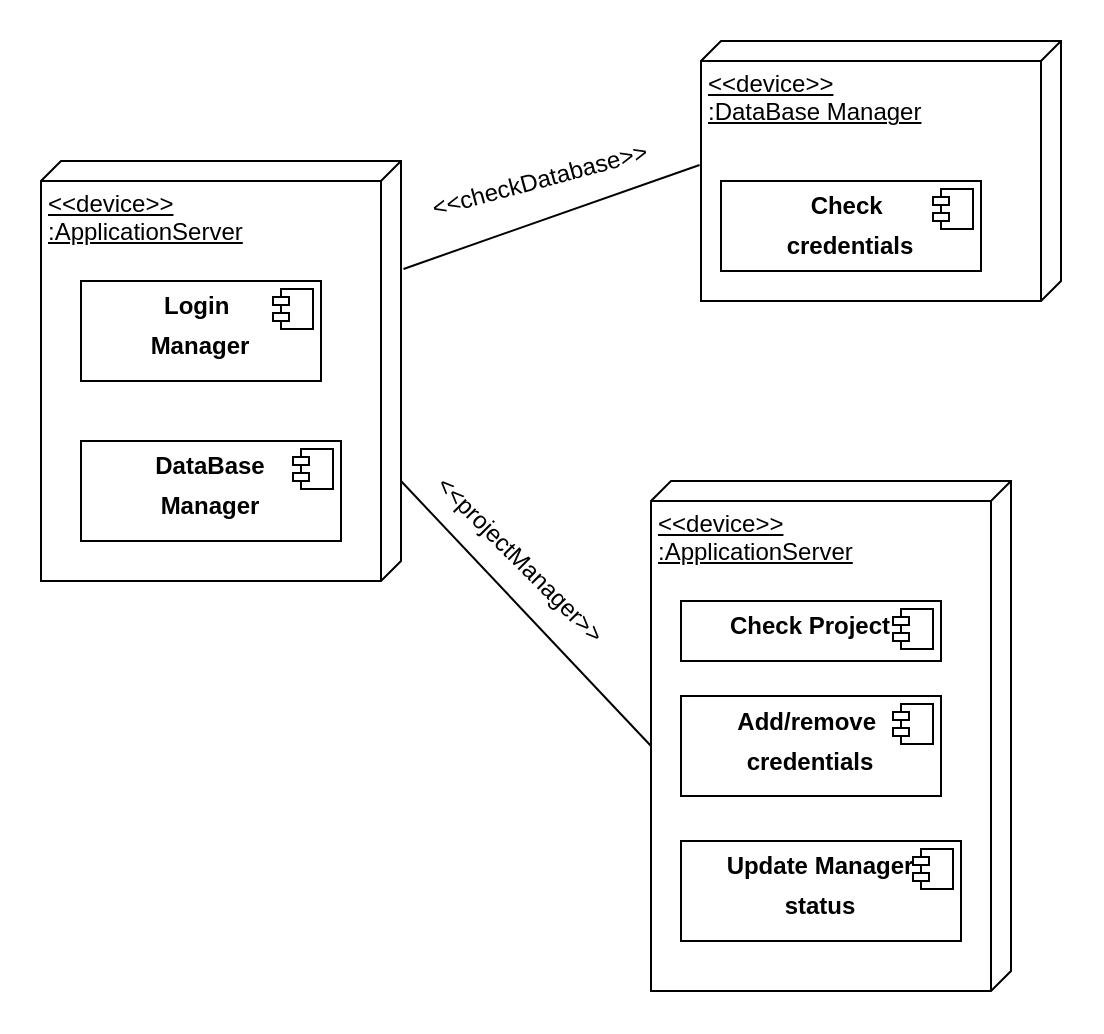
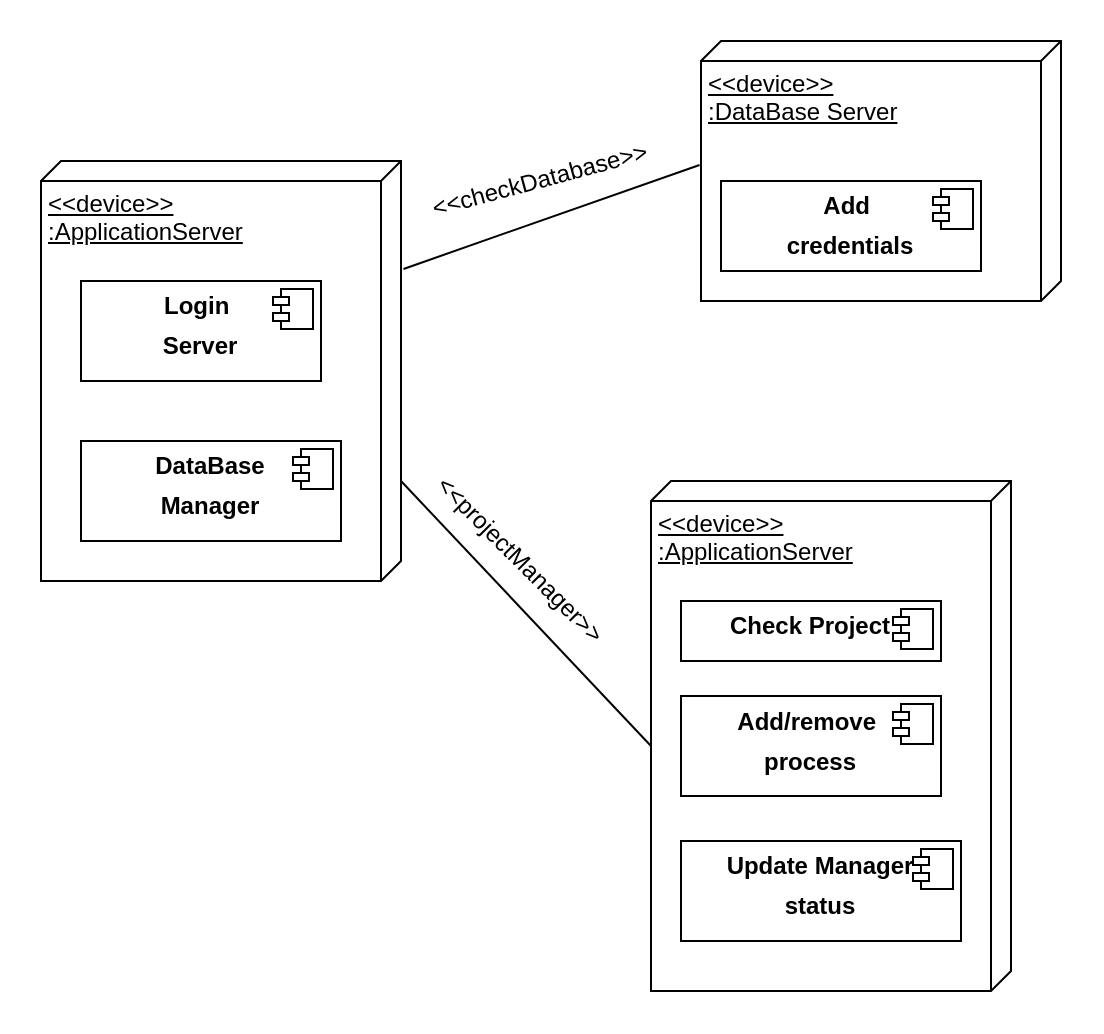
node "<<device>> :DataBase Manager": label "<<device>> :DataBase Manager" -> "<<device>> :DataBase Server"
node "Check credentials": label "Check credentials" -> "Add credentials"
node "Login Manager": label "Login Manager" -> "Login Server"
node "Add/remove credentials": label "Add/remove credentials" -> "Add/remove process"
